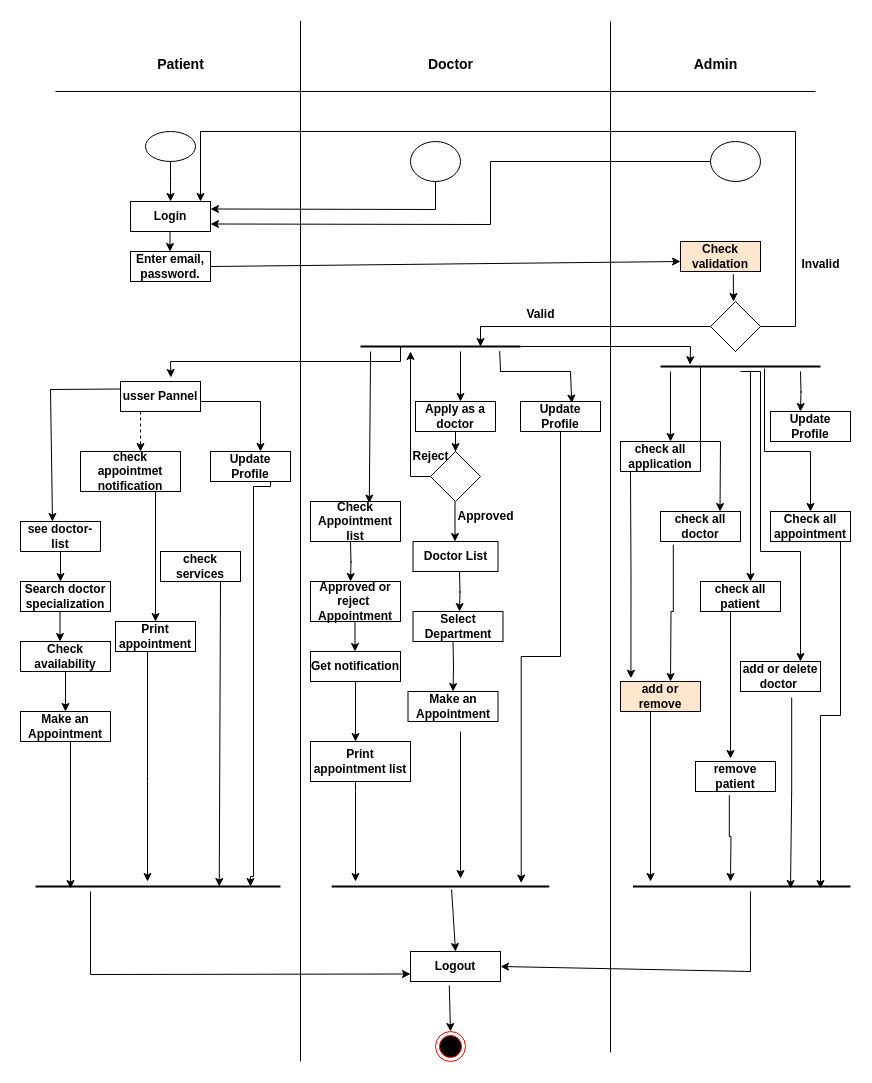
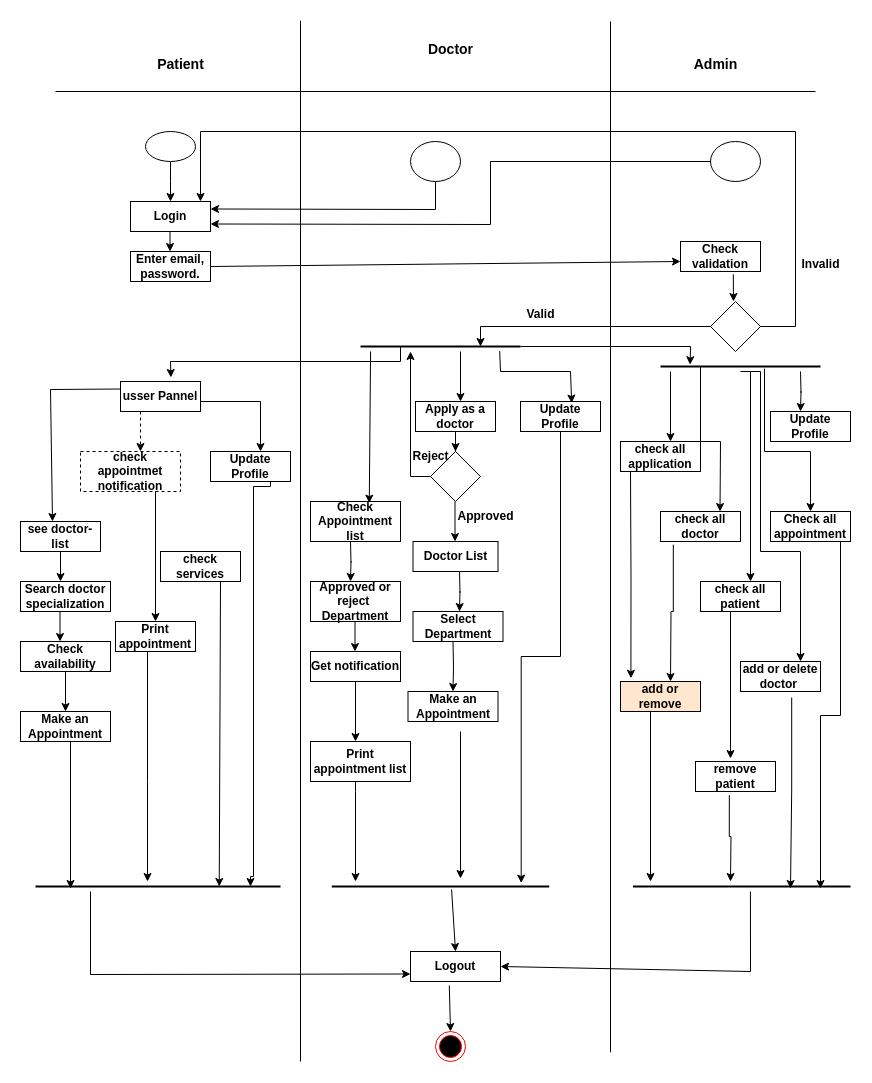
node "Doctor": moved (451, 65) -> (451, 50)
node "Check validation": fillcolor #ffe6cc -> #ffffff
node "check appointmet notification": style solid -> dashed
node "Approved or reject Appointment": label "Approved or reject Appointment" -> "Approved or reject Department"
